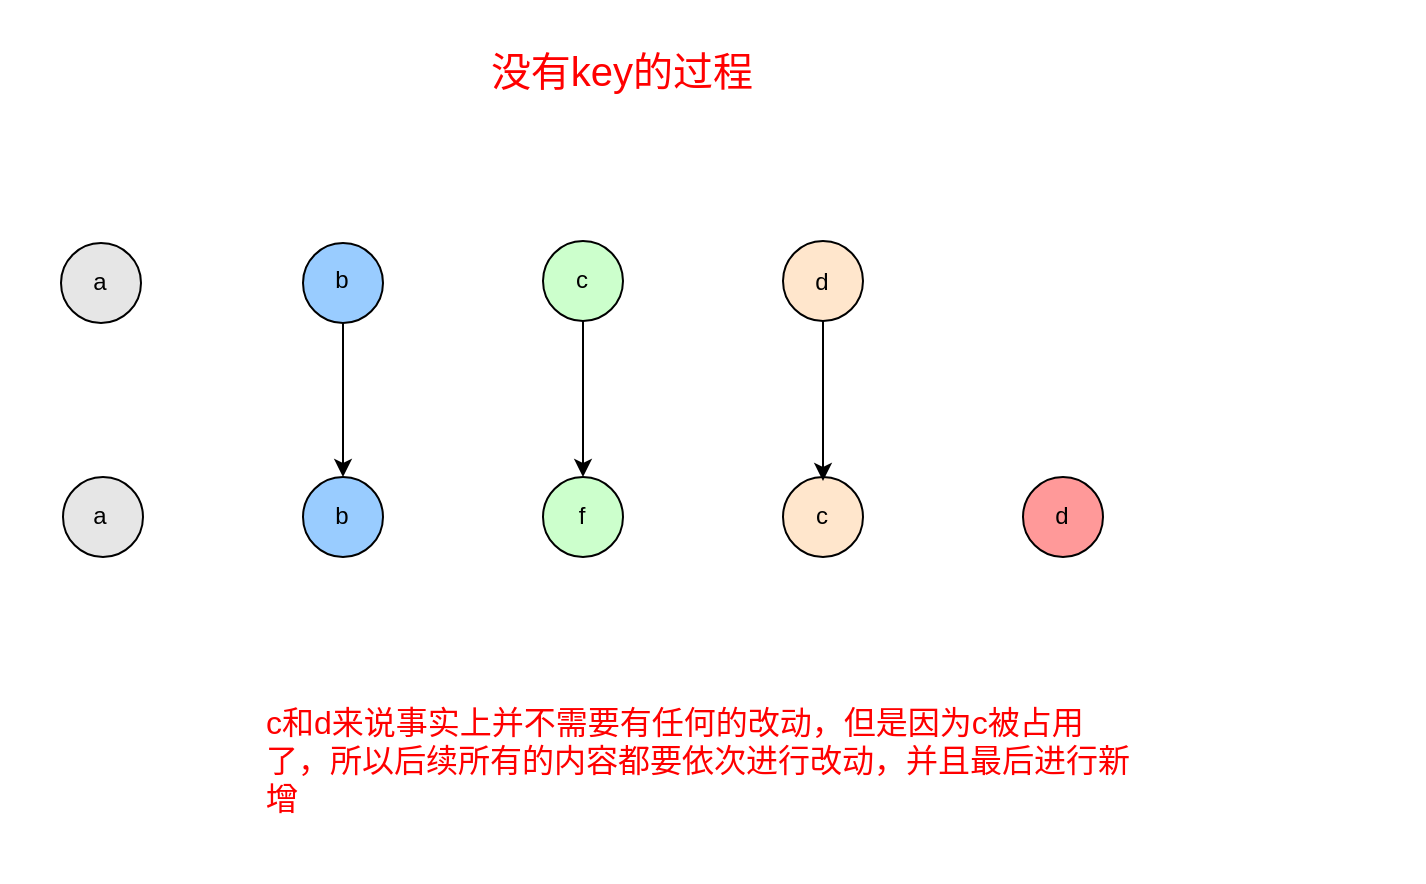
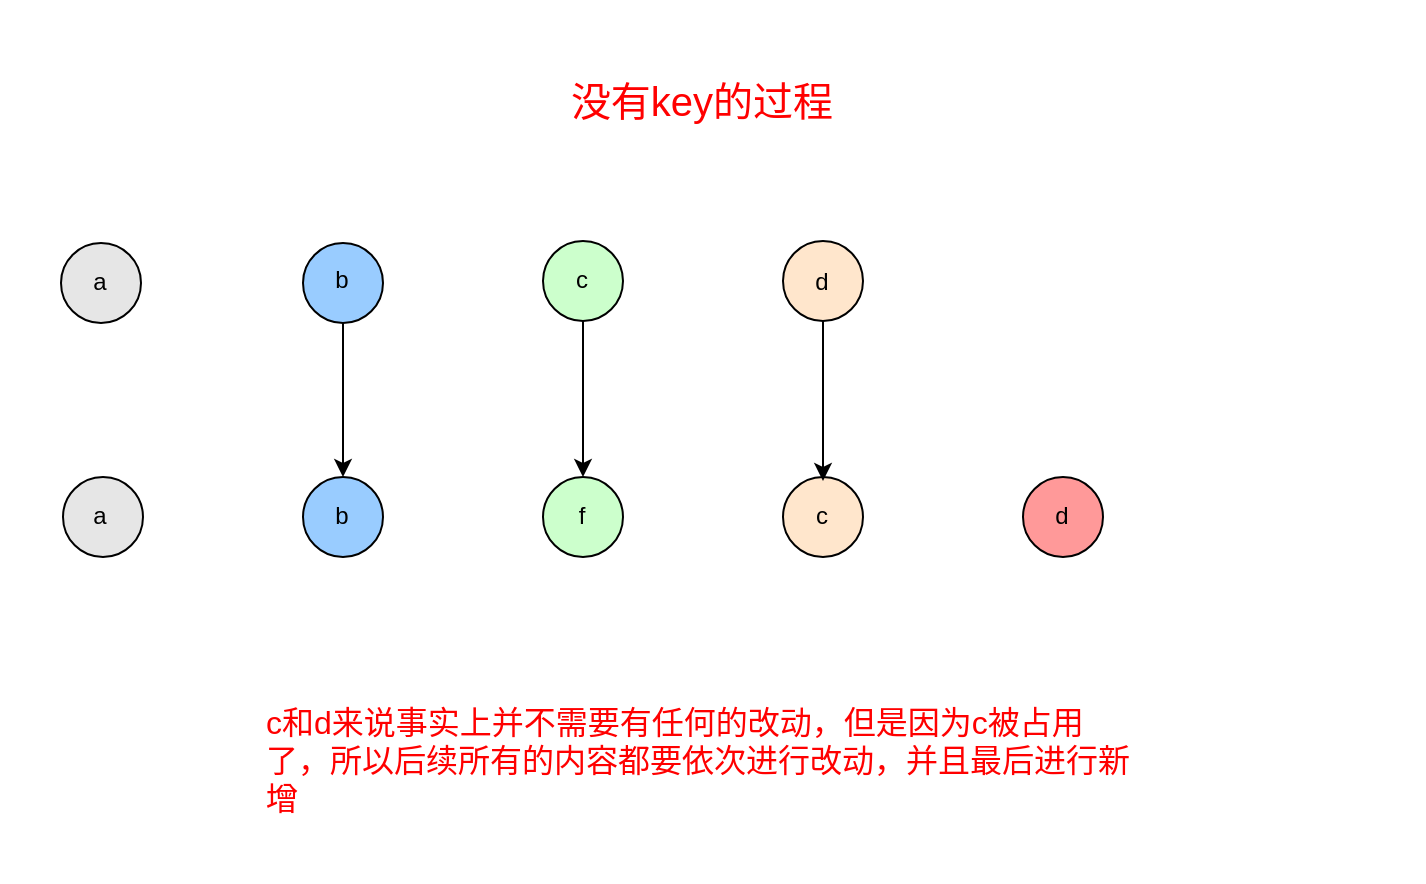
node "没有key的过程": moved (623, 71) -> (703, 101)
